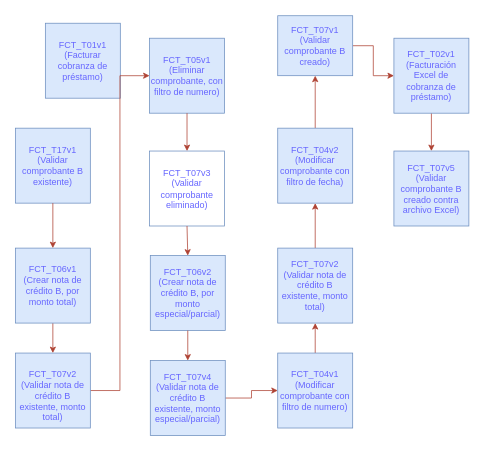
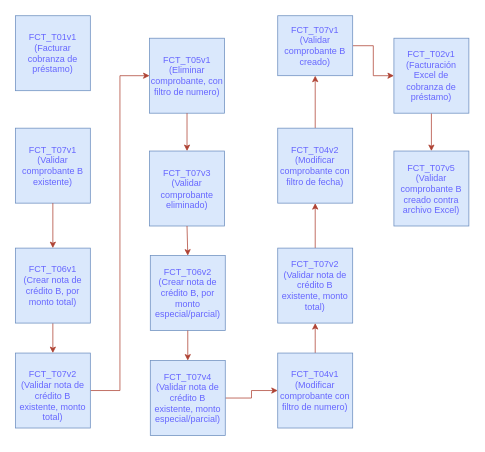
node "FCT_T01v1 (Facturar cobranza de préstamo)": moved (83, 60) -> (53, 53)
node "FCT_T17v1 (Validar comprobante B existente)": label "FCT_T17v1 (Validar comprobante B existente)" -> "FCT_T07v1 (Validar comprobante B existente)"
node "FCT_T07v3 (Validar comprobante eliminado)": fillcolor #ffffff -> #dae8fc
